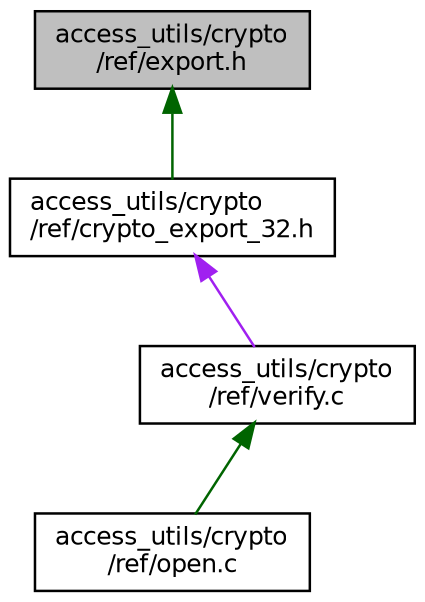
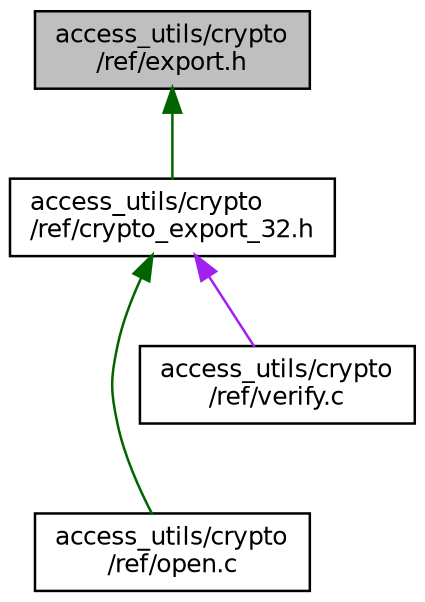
edge "access_utils/crypto /ref/open.c" -> "access_utils/crypto /ref/verify.c": now "access_utils/crypto /ref/open.c" -> "access_utils/crypto /ref/crypto_export_32.h"
